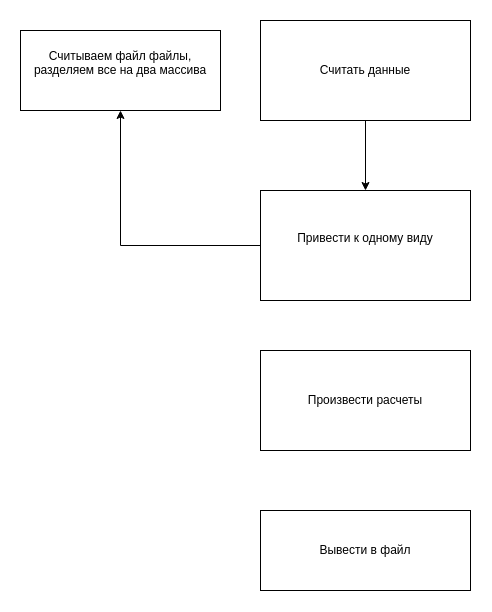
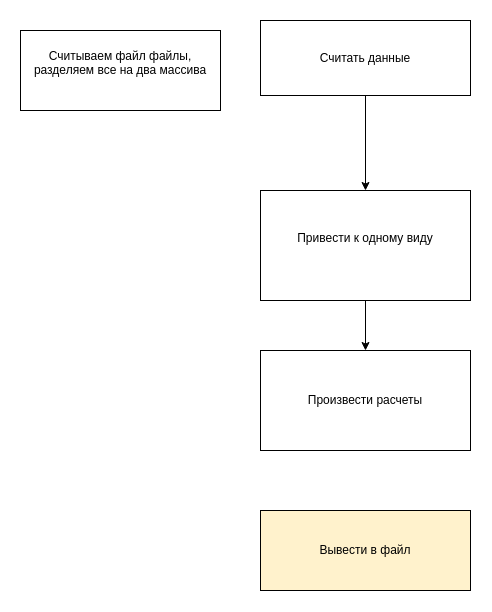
node "Считать данные": size 210x100 -> 210x75
edge "Привести к одному виду" -> "Считываем файл файлы, разделяем все на два массива": now "Привести к одному виду" -> "Произвести расчеты"
node "Вывести в файл": fillcolor #ffffff -> #fff2cc
